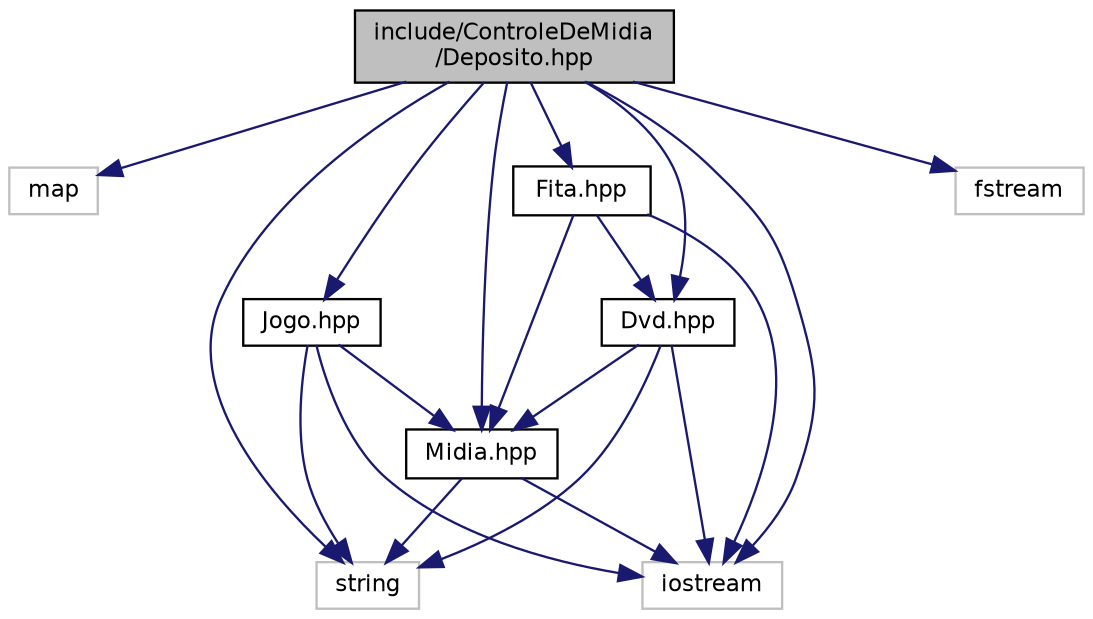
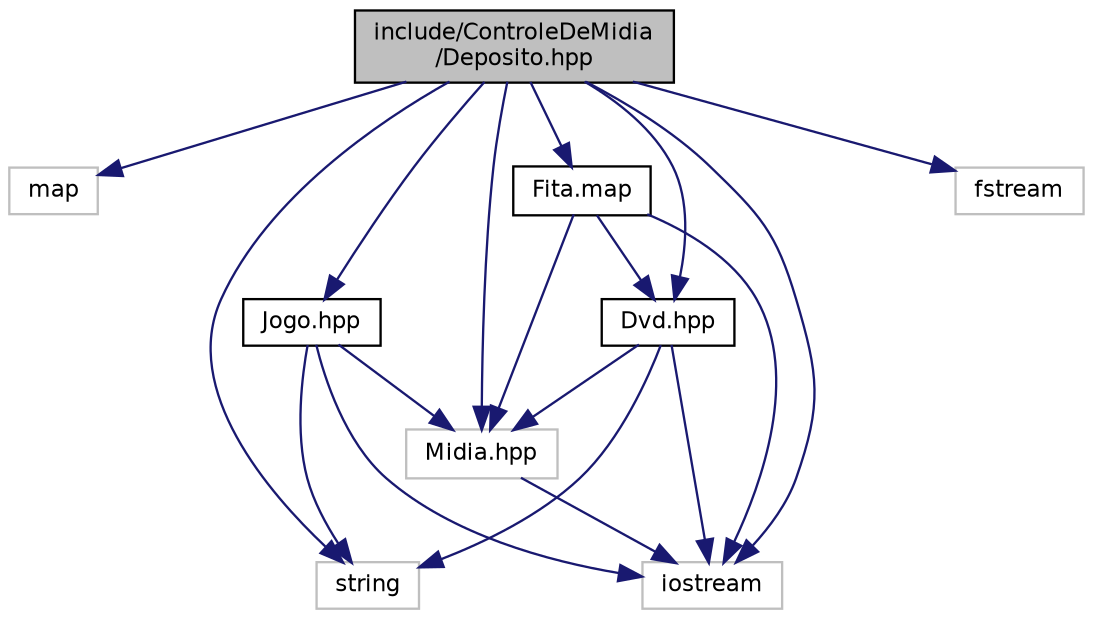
node "Fita.hpp": label "Fita.hpp" -> "Fita.map"
node "Midia.hpp": color black -> grey75
edge "Midia.hpp" -> "string": removed
